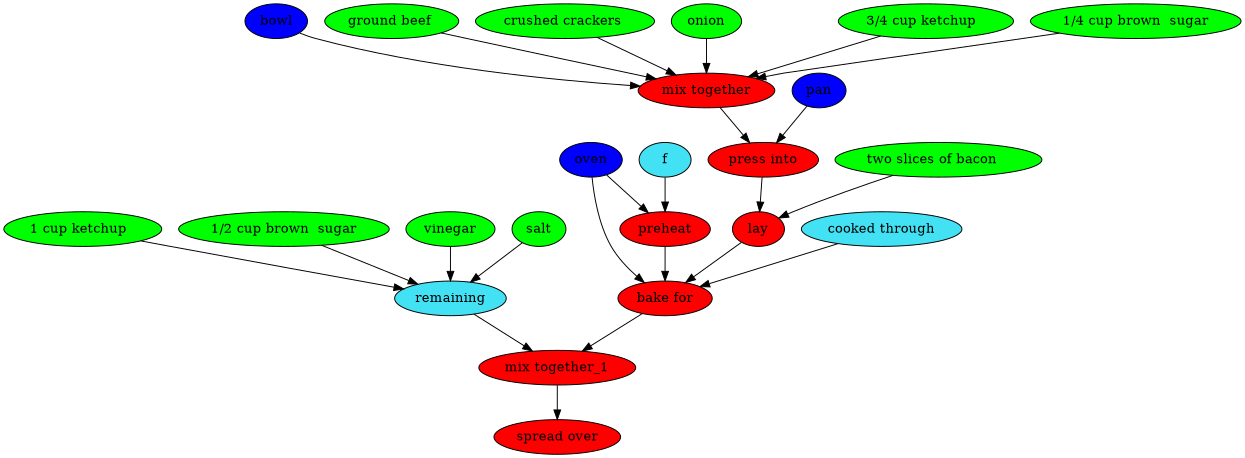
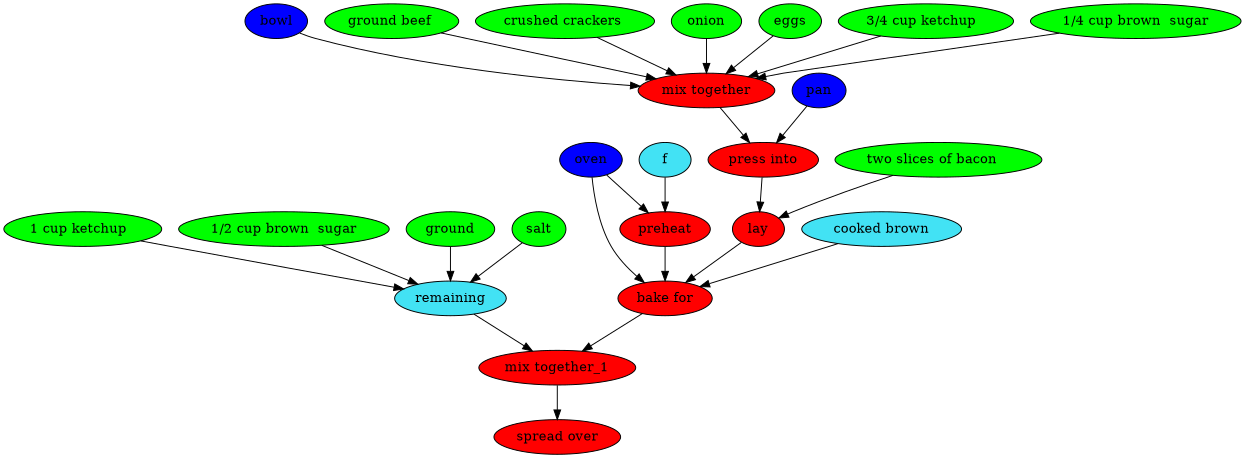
node "eggs": added
node "vinegar": label "vinegar" -> "ground"
node "cooked through": label "cooked through" -> "cooked brown"
